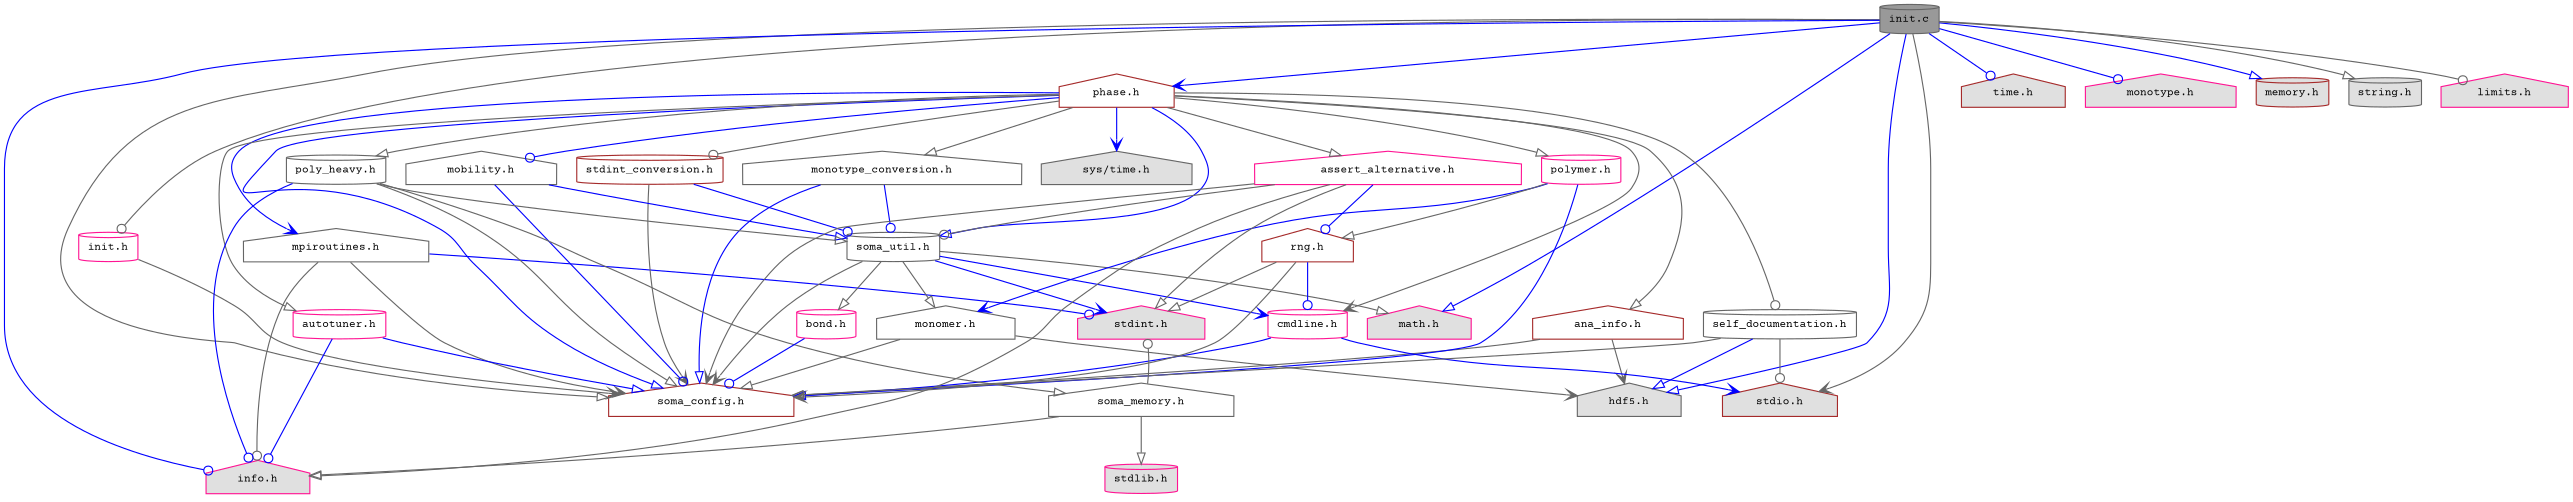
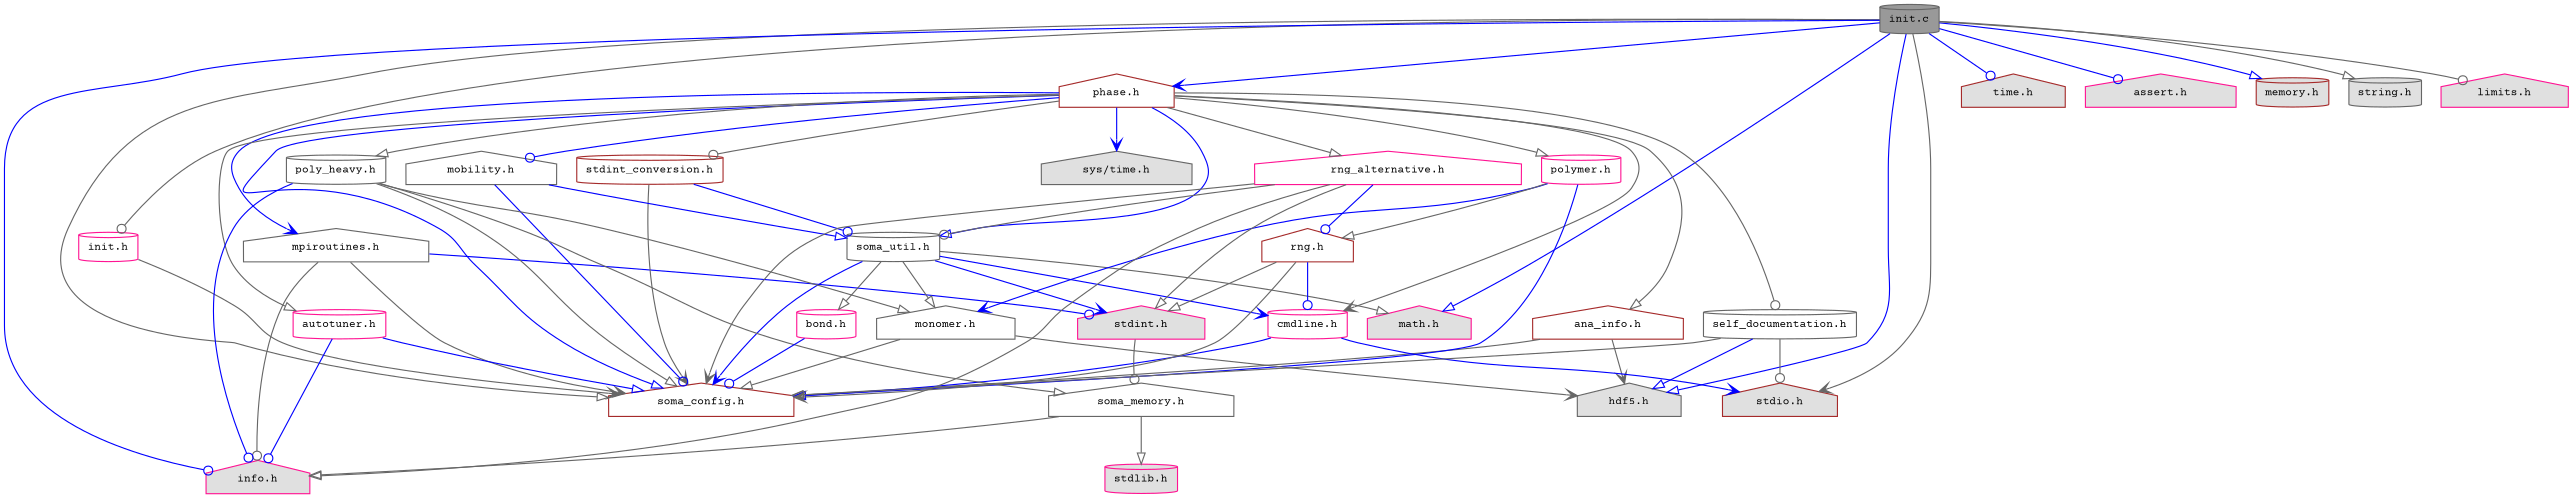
node "monotype.h": label "monotype.h" -> "assert.h"
node "monotype_conversion.h": removed
node "assert_alternative.h": label "assert_alternative.h" -> "rng_alternative.h"
edge "poly_heavy.h" -> "soma_util.h": now "poly_heavy.h" -> "monomer.h"
edge "soma_util.h" -> "soma_config.h": color gray40 -> blue
edge "soma_memory.h" -> "stdint.h": reversed
